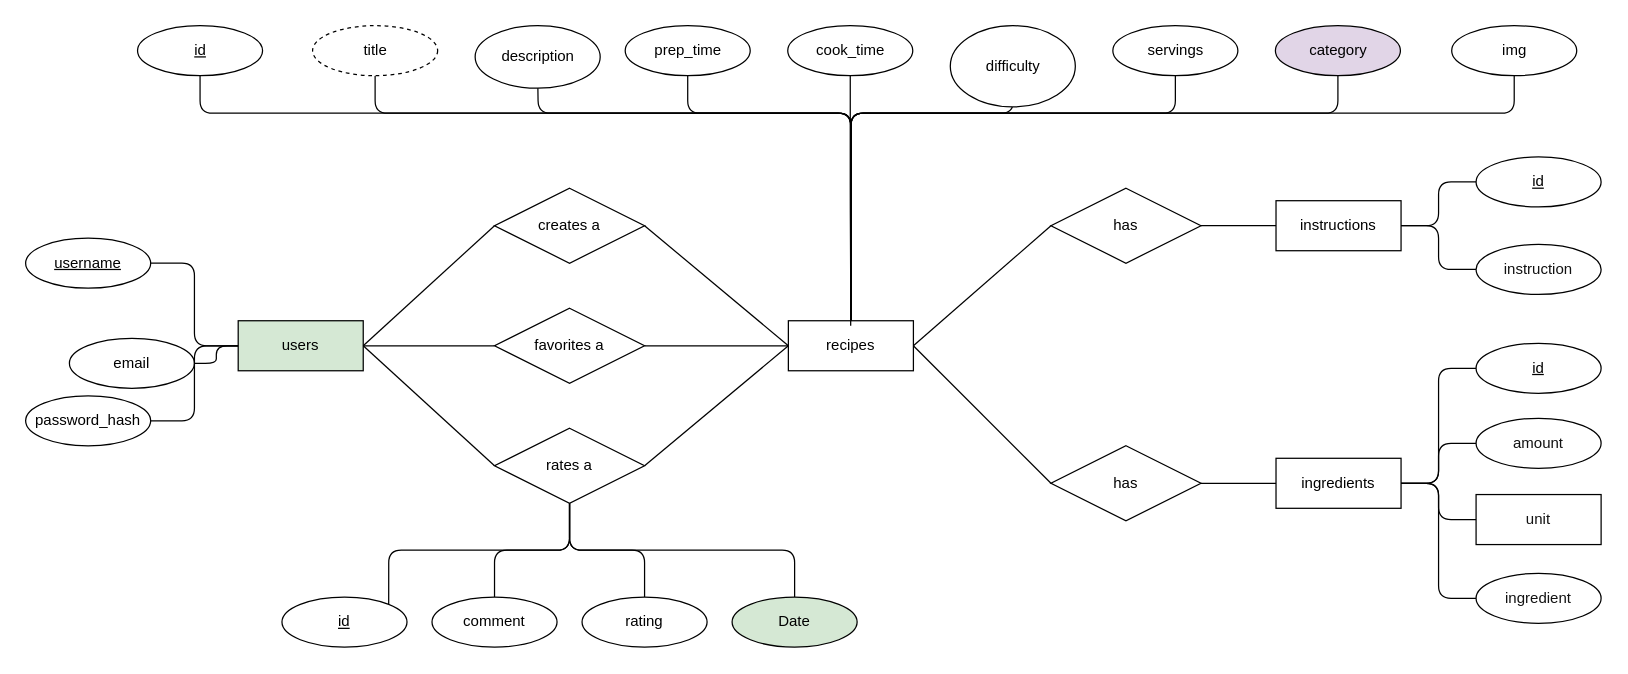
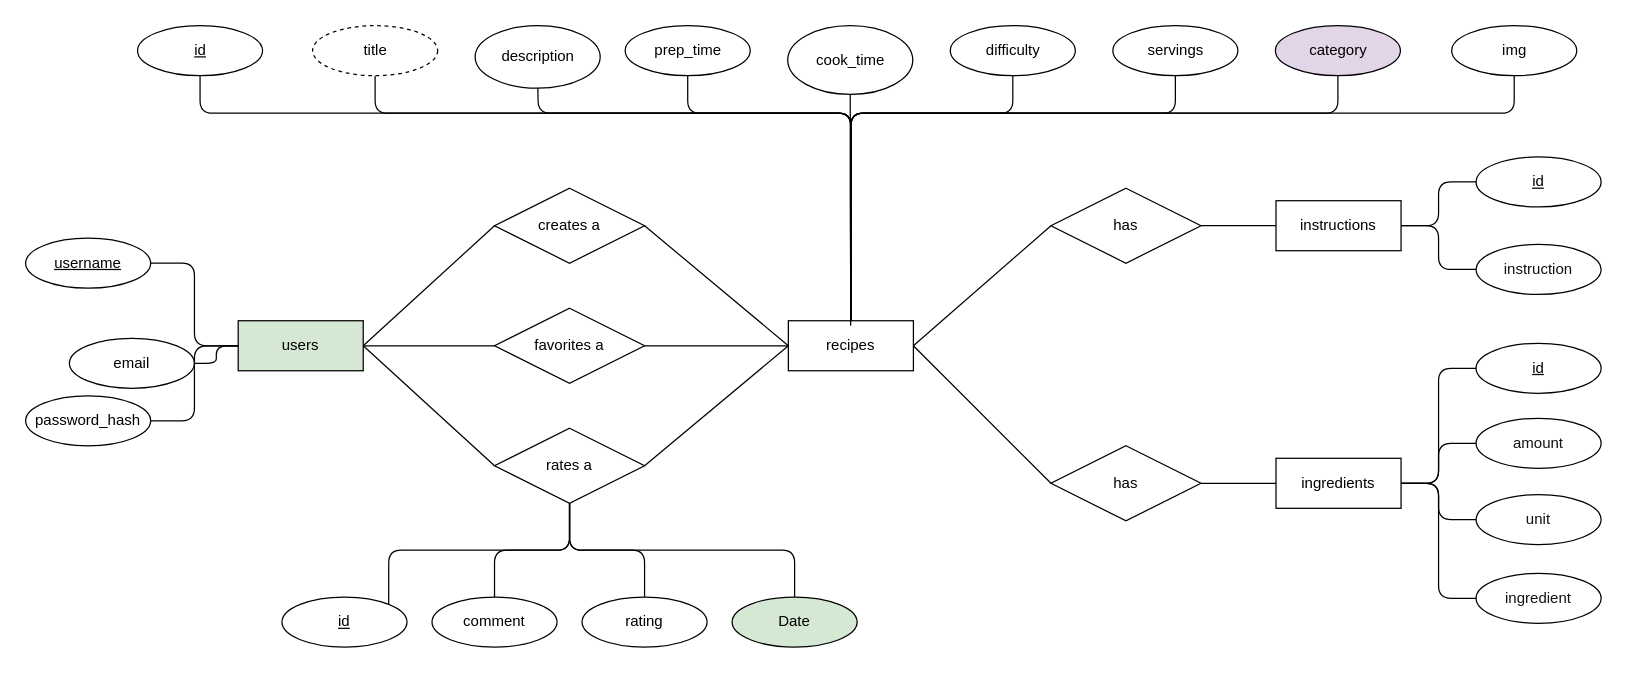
node "cook_time": size 125x50 -> 125x69
node "difficulty": size 125x81 -> 125x50
node "unit": shape rectangle -> ellipse
